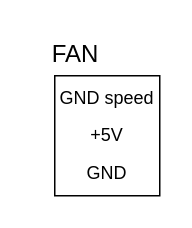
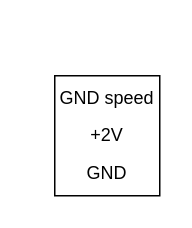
node "FAN": removed
node "+5V": label "+5V" -> "+2V"
